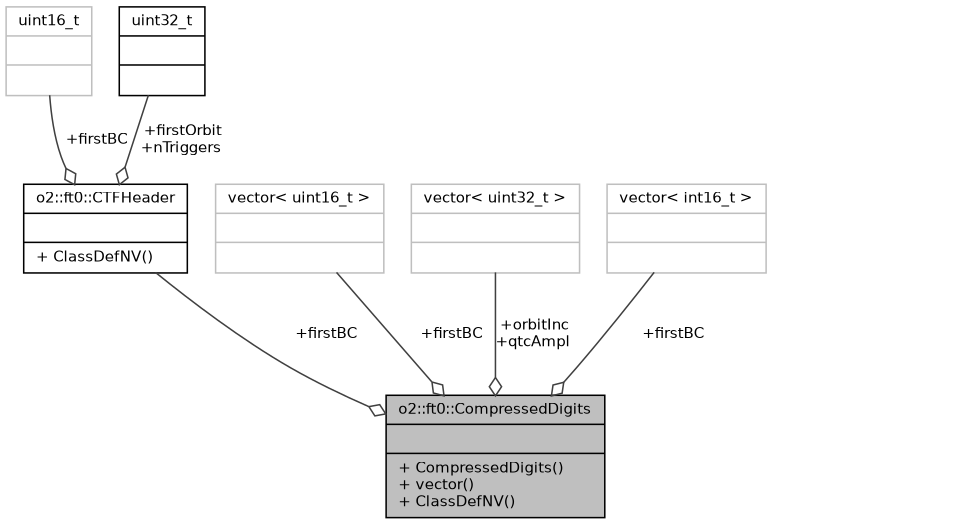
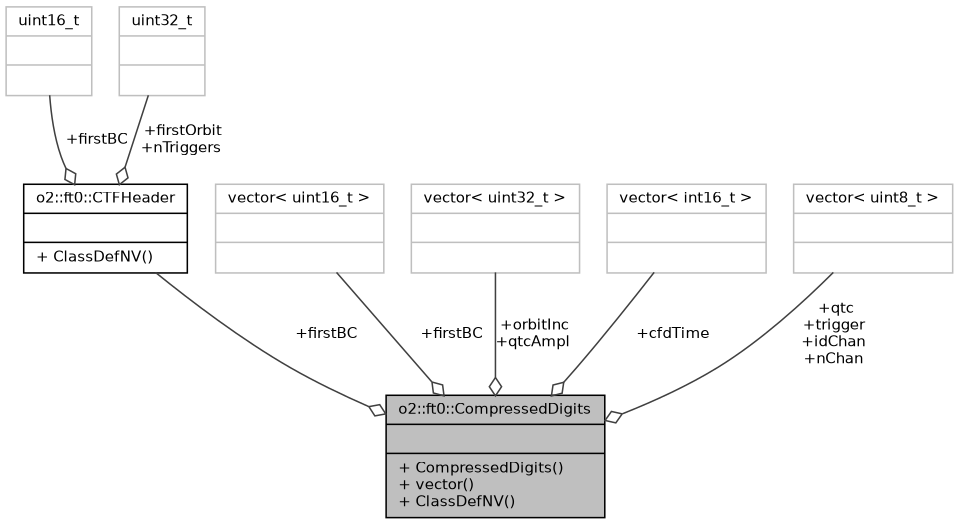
node "uint32_t": color black -> grey75
node "vector< uint8_t >": added
edge "vector< int16_t >" -> "o2::ft0::CompressedDigits": label " +firstBC" -> " +cfdTime"
